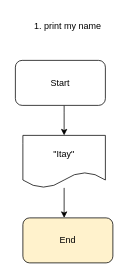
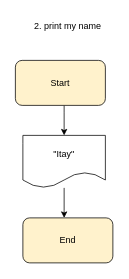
node "1. print my name": label "1. print my name" -> "2. print my name"
node "Start": fillcolor #ffffff -> #fff2cc
